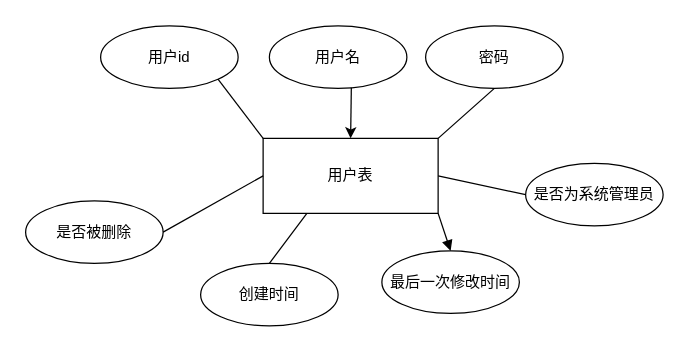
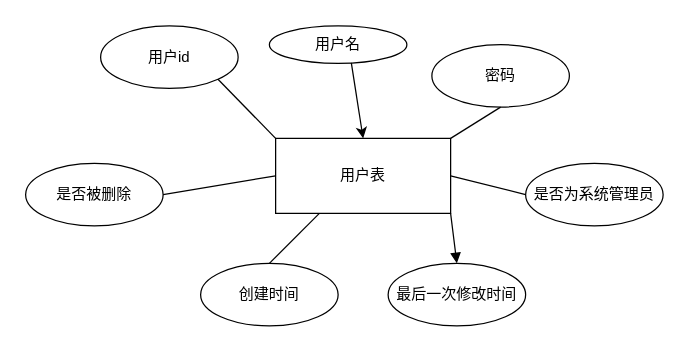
node "用户名": size 138x63 -> 138x38
node "密码": moved (494, 57) -> (501, 76)
node "用户表": moved (351, 176) -> (363, 176)
node "是否被删除": moved (94, 232) -> (94, 194)
node "最后一次修改时间": moved (451, 282) -> (457, 294)
